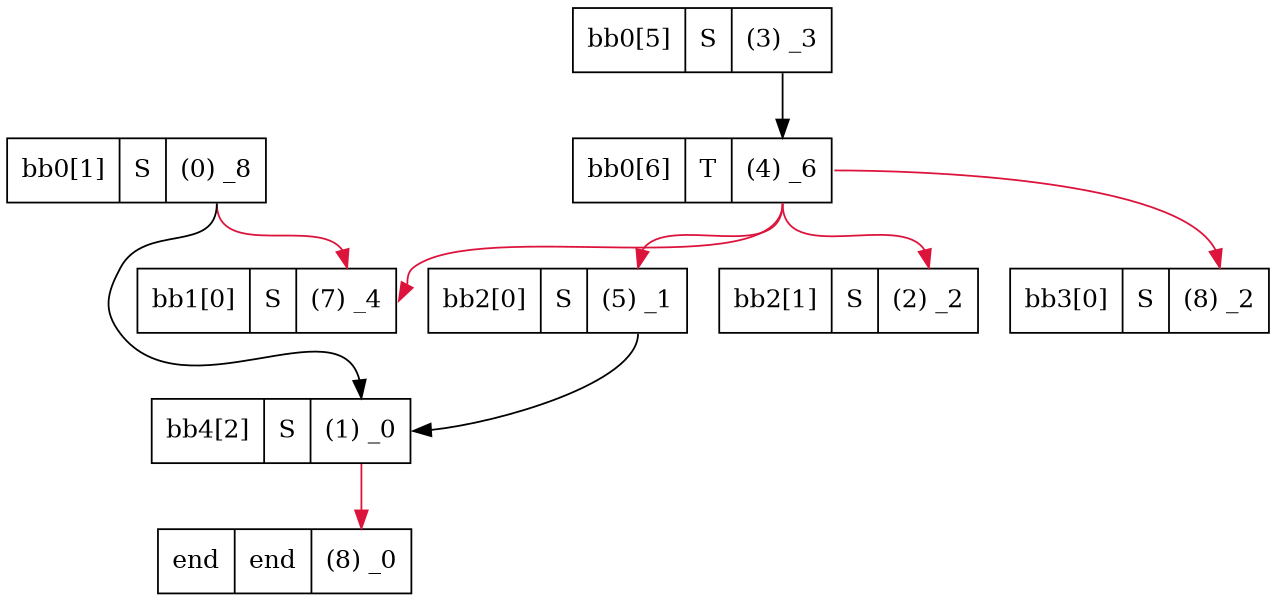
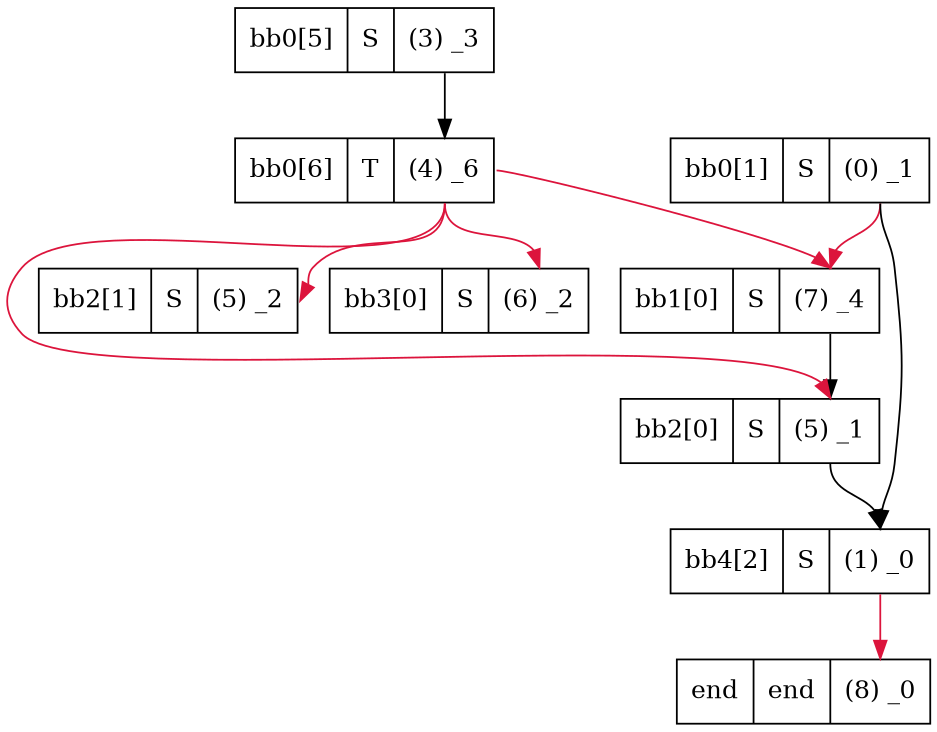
node "bb0[1]": text "(0) _8" -> "(0) _1"
node "bb2[1]": text "(2) _2" -> "(5) _2"
node "bb3[0]": text "(8) _2" -> "(6) _2"
edge "bb1[0]" -> "bb2[0]": added
